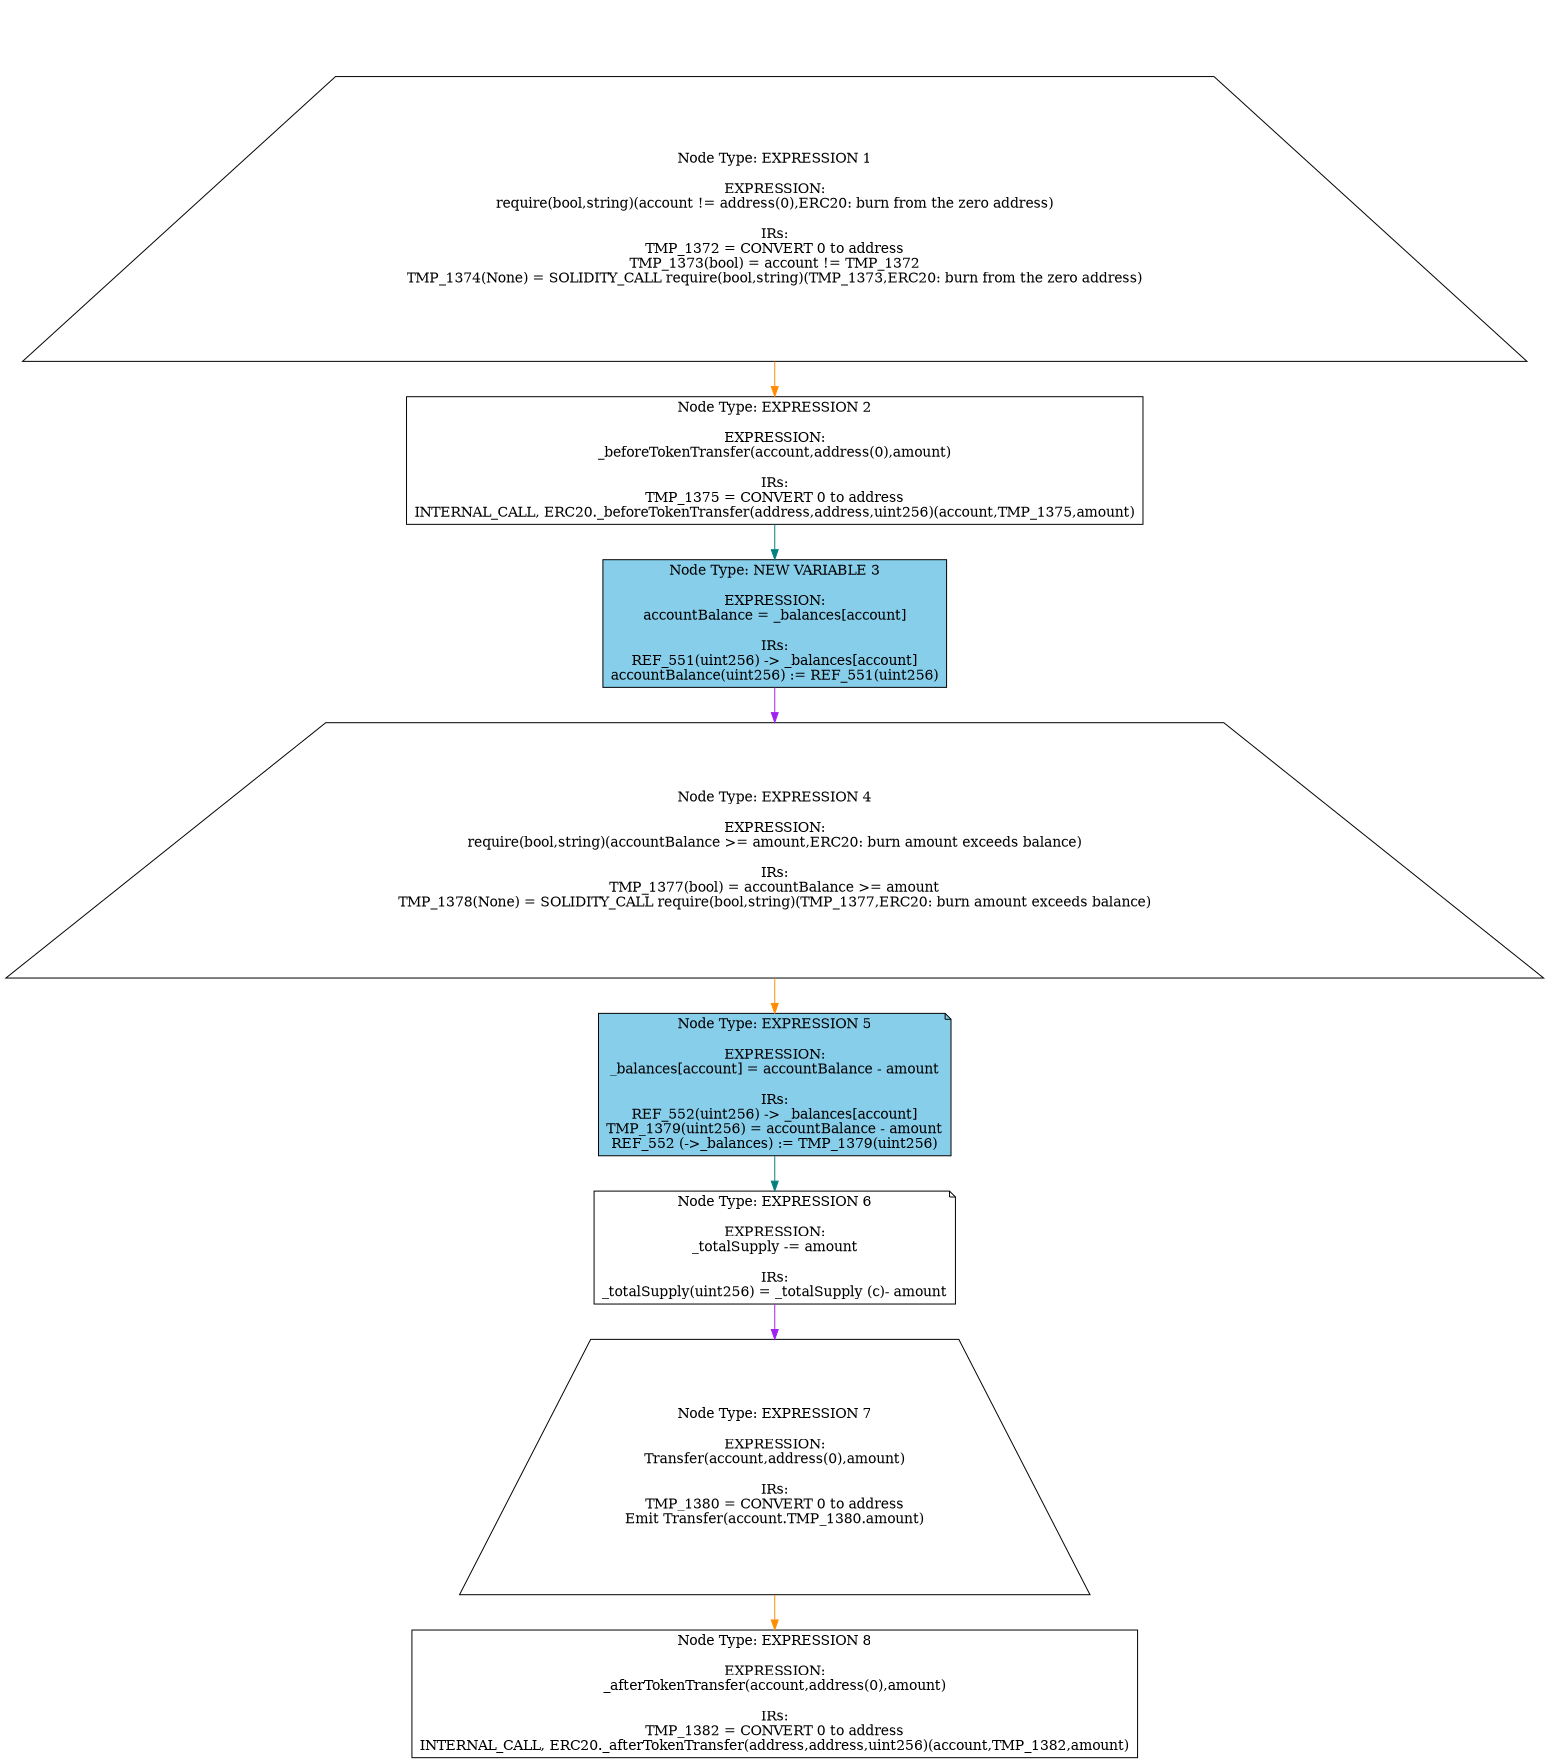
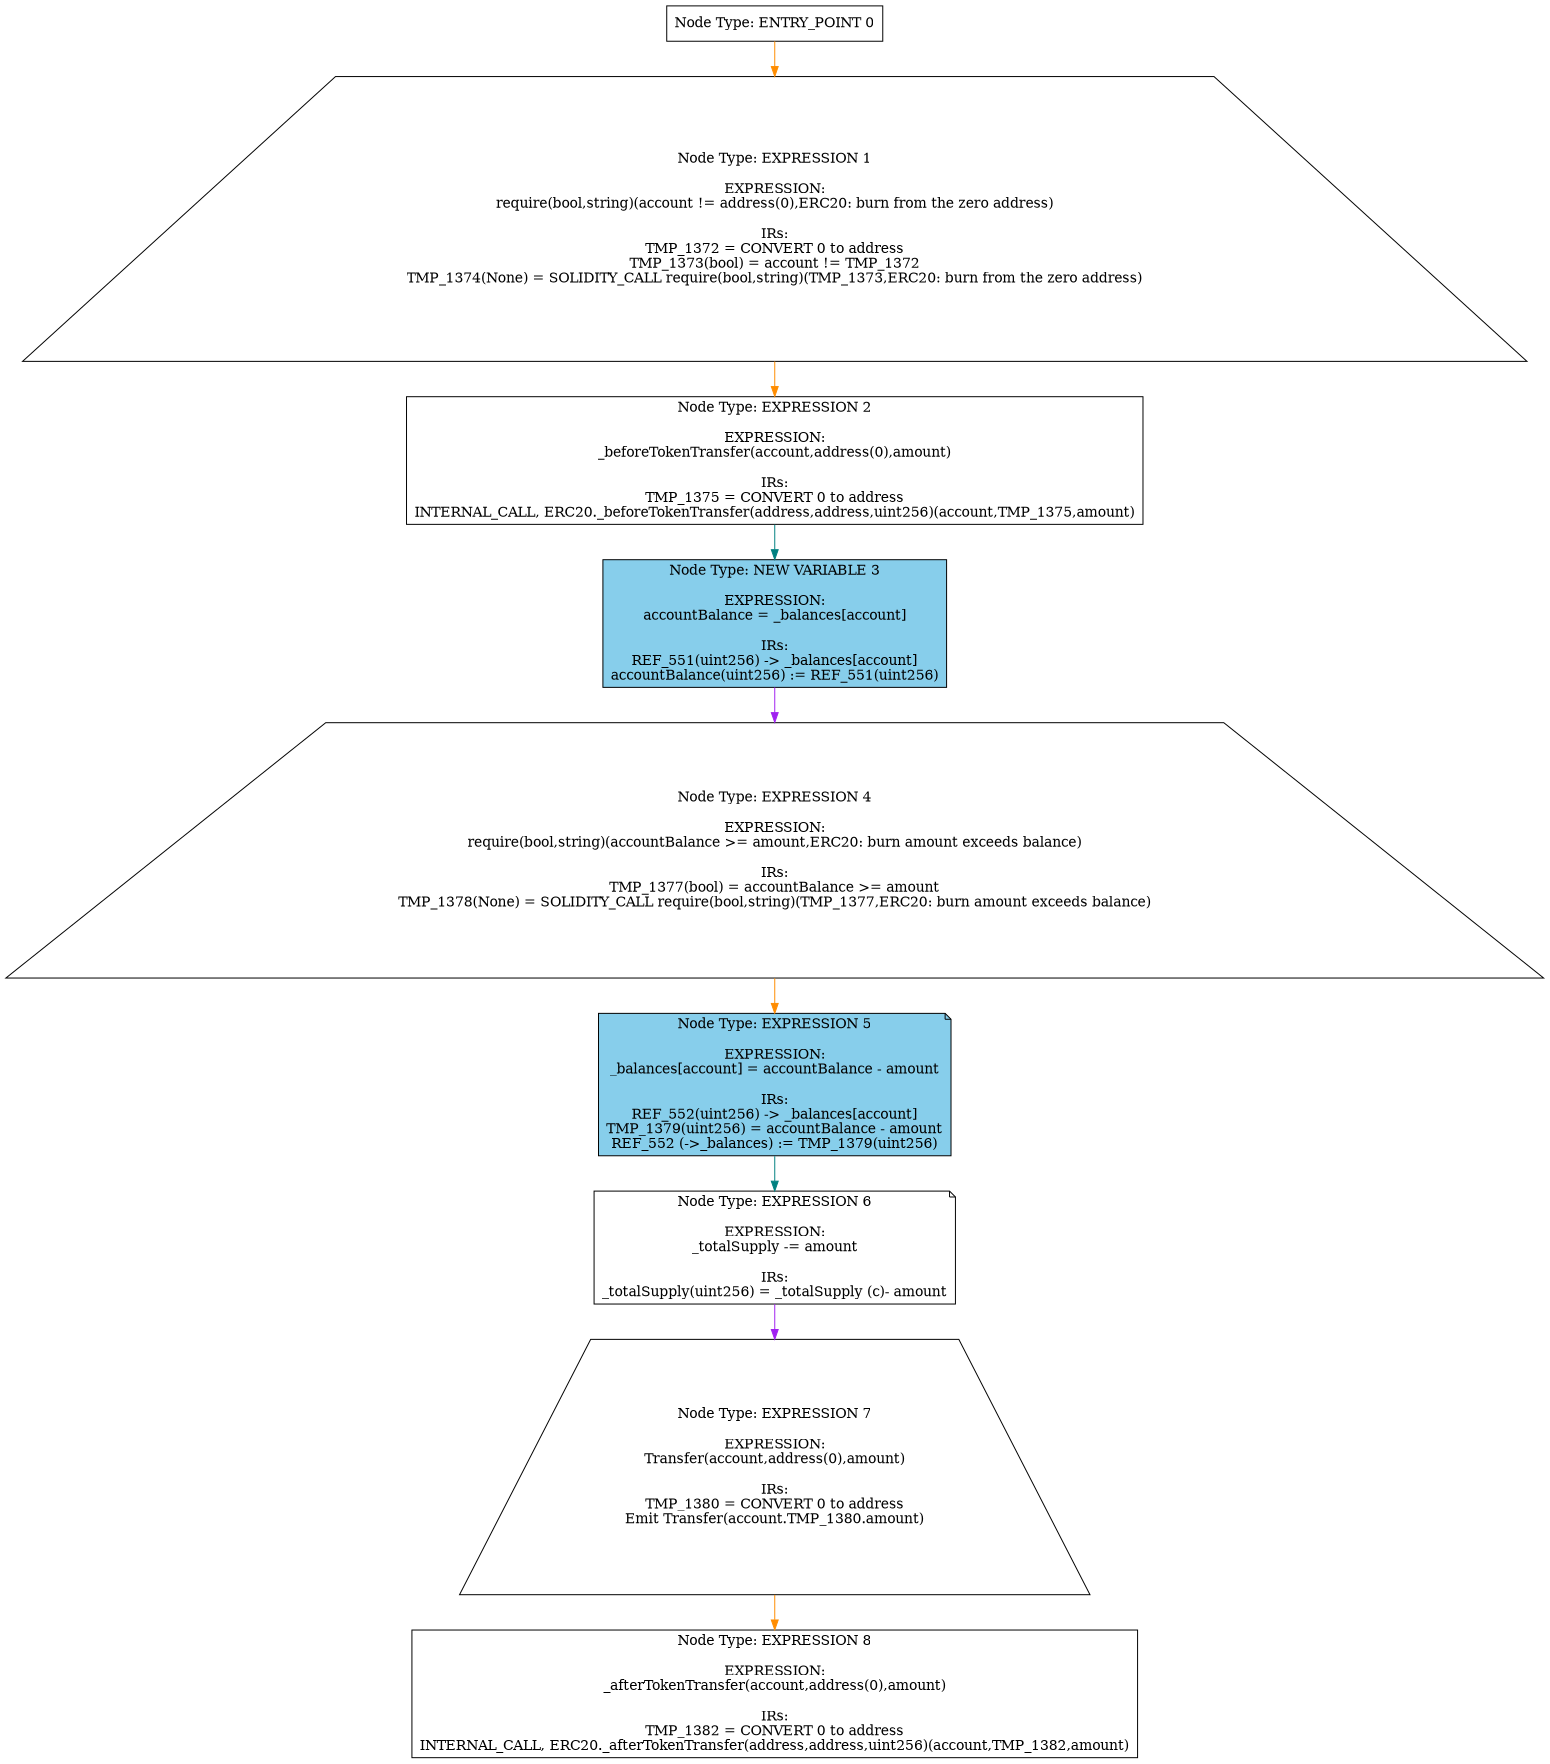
node "Node Type: ENTRY_POINT 0": added
